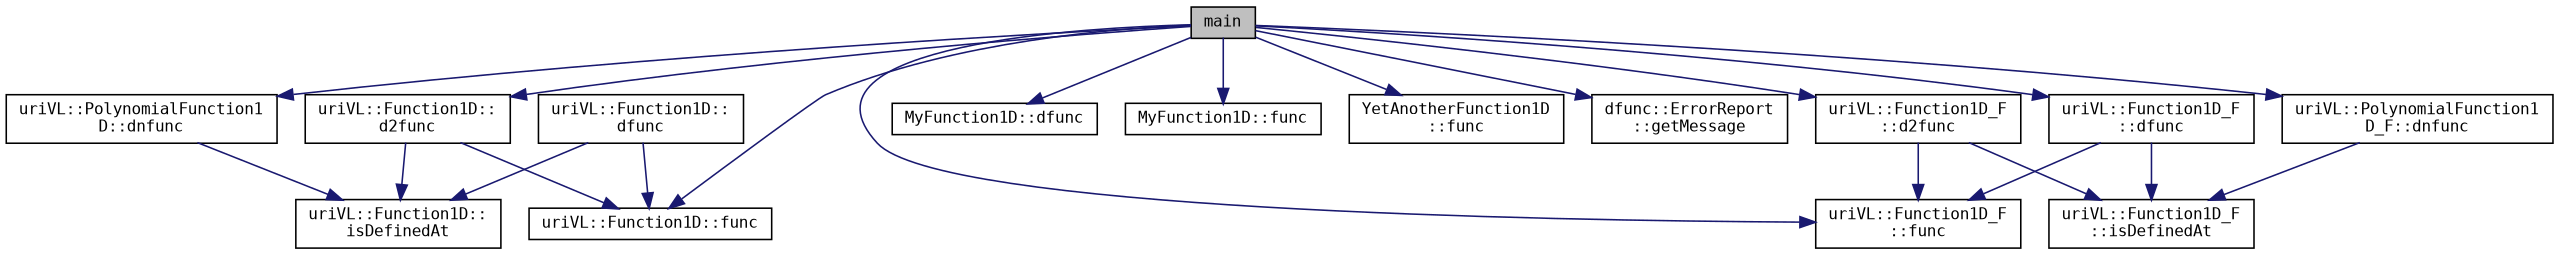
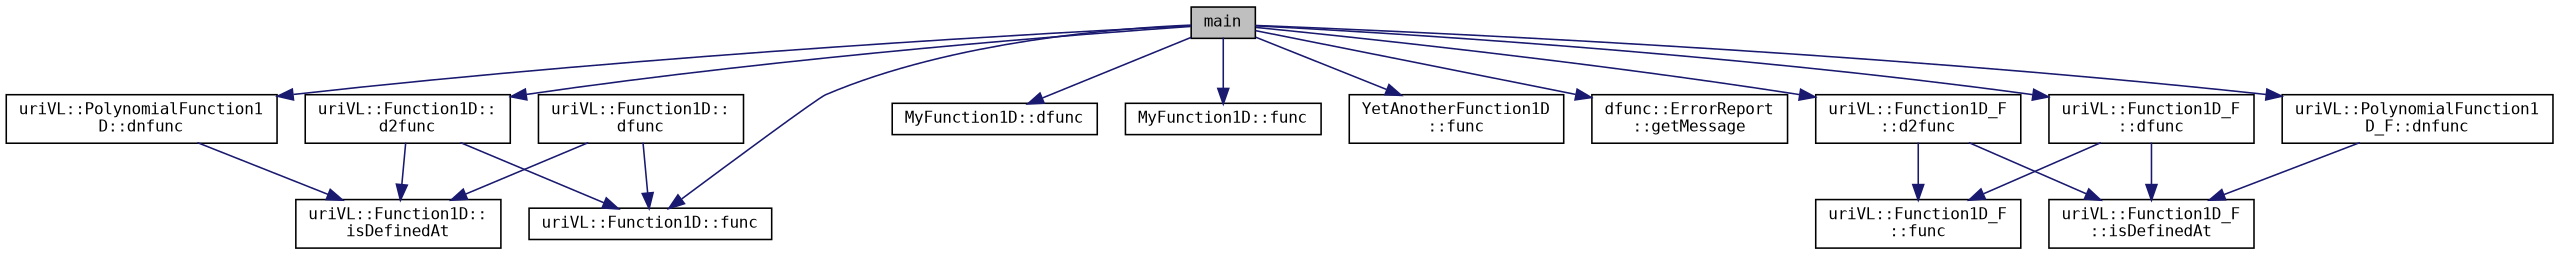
edge "main" -> "uriVL::Function1D_F ::func": removed
